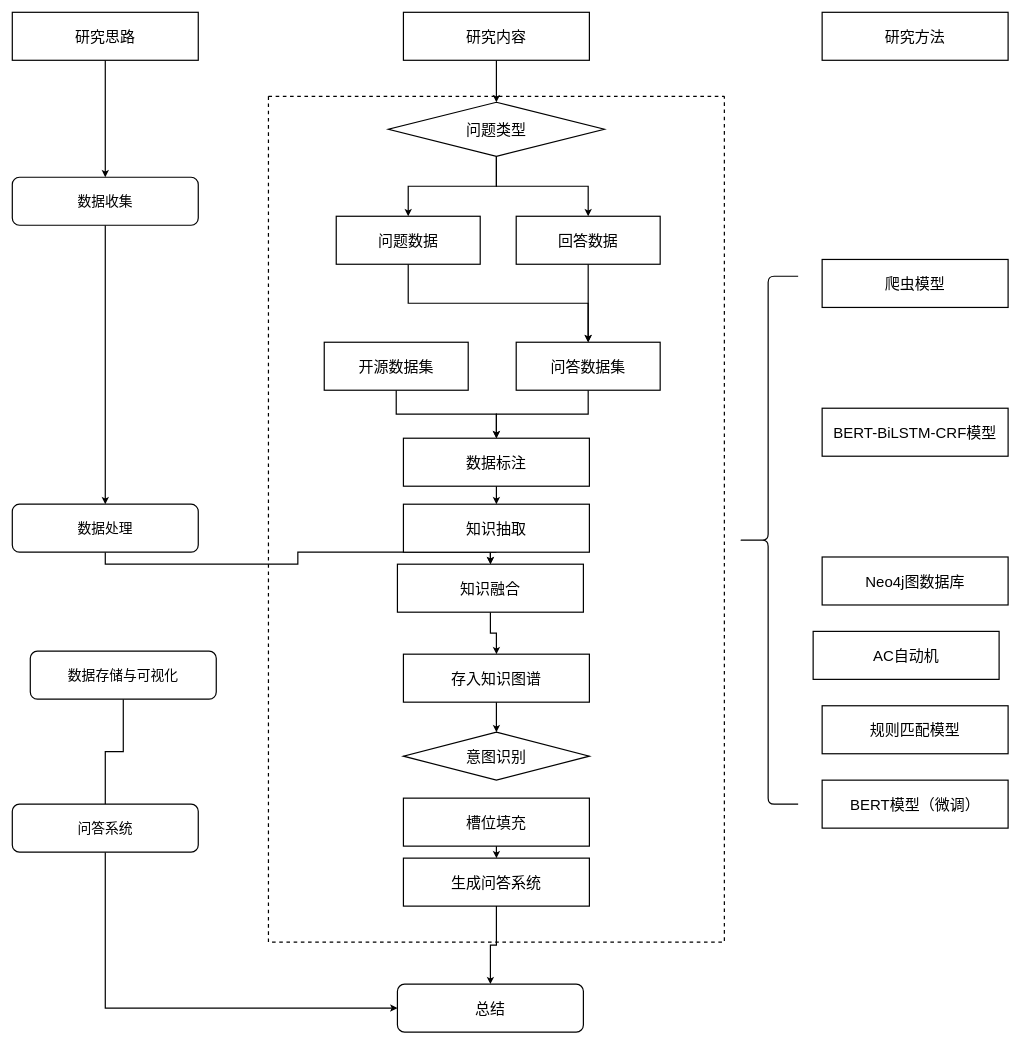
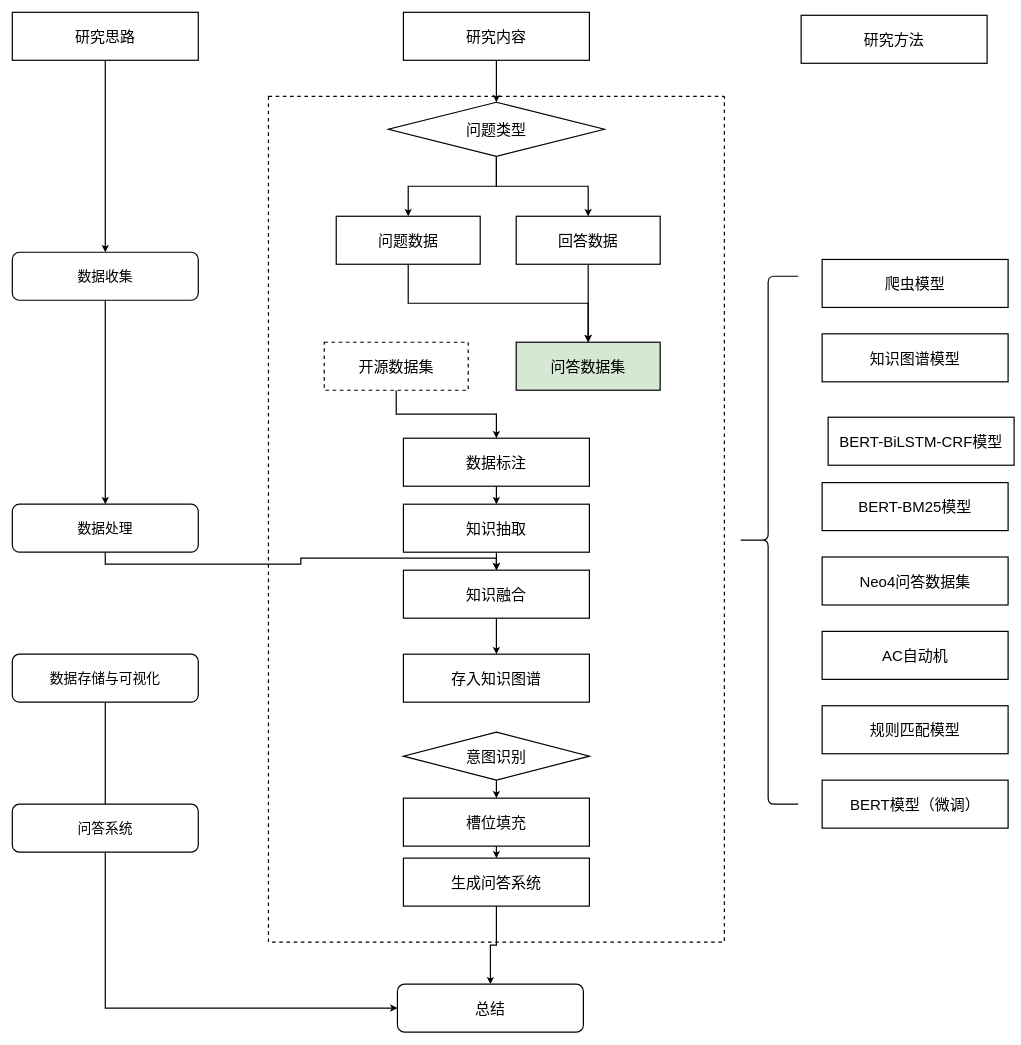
node "研究方法": moved (915, 36) -> (894, 39)
node "数据收集": moved (105, 201) -> (105, 276)
node "知识图谱模型": added
node "开源数据集": style solid -> dashed
node "问答数据集": fillcolor #ffffff -> #d5e8d4
edge "问答数据集" -> "数据标注": removed
node "BERT-BiLSTM-CRF模型": moved (915, 432) -> (921, 441)
node "BERT-BM25模型": added
node "Neo4j图数据库": label "Neo4j图数据库" -> "Neo4问答数据集"
node "知识融合": moved (491, 588) -> (497, 594)
node "AC自动机": moved (906, 656) -> (915, 656)
node "数据存储与可视化": moved (123, 675) -> (105, 678)
edge "存入知识图谱" -> "意图识别": removed
edge "意图识别" -> "槽位填充": added
